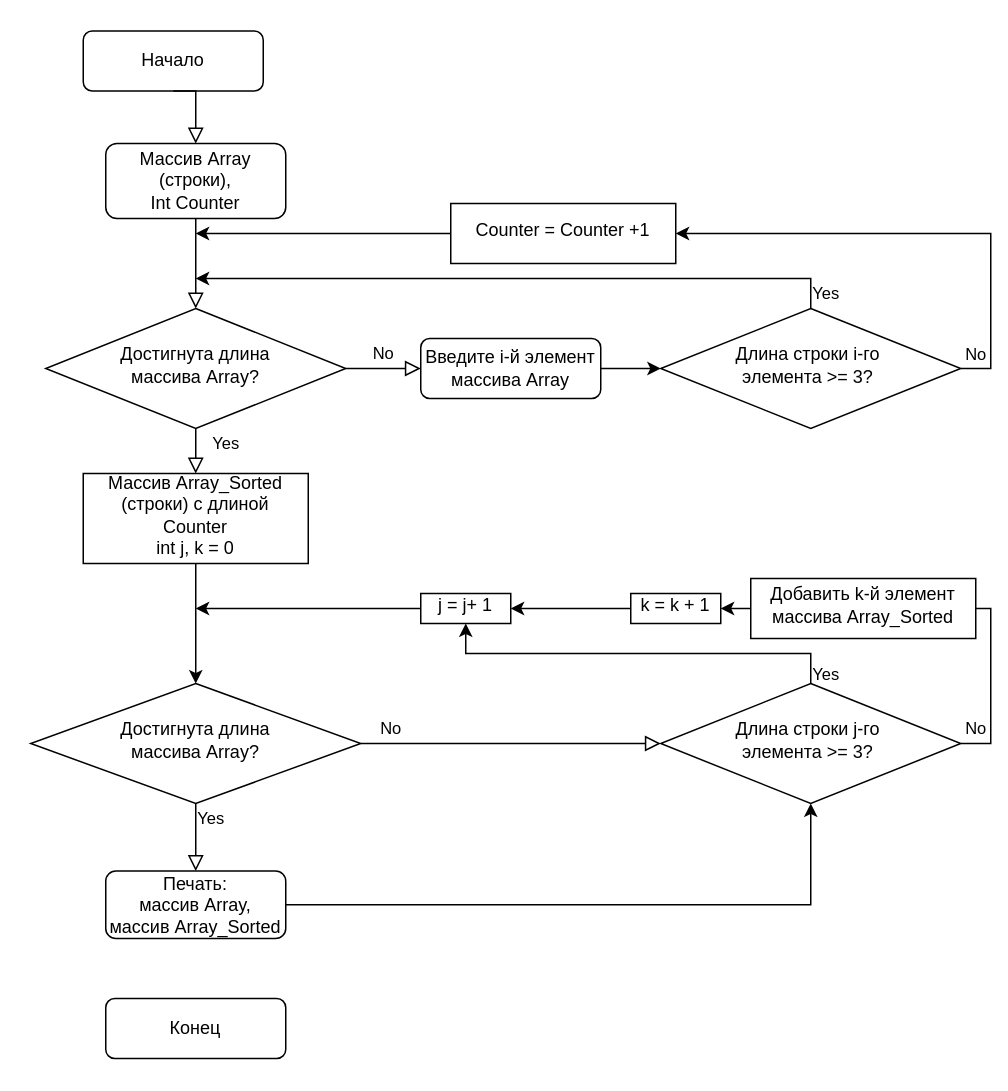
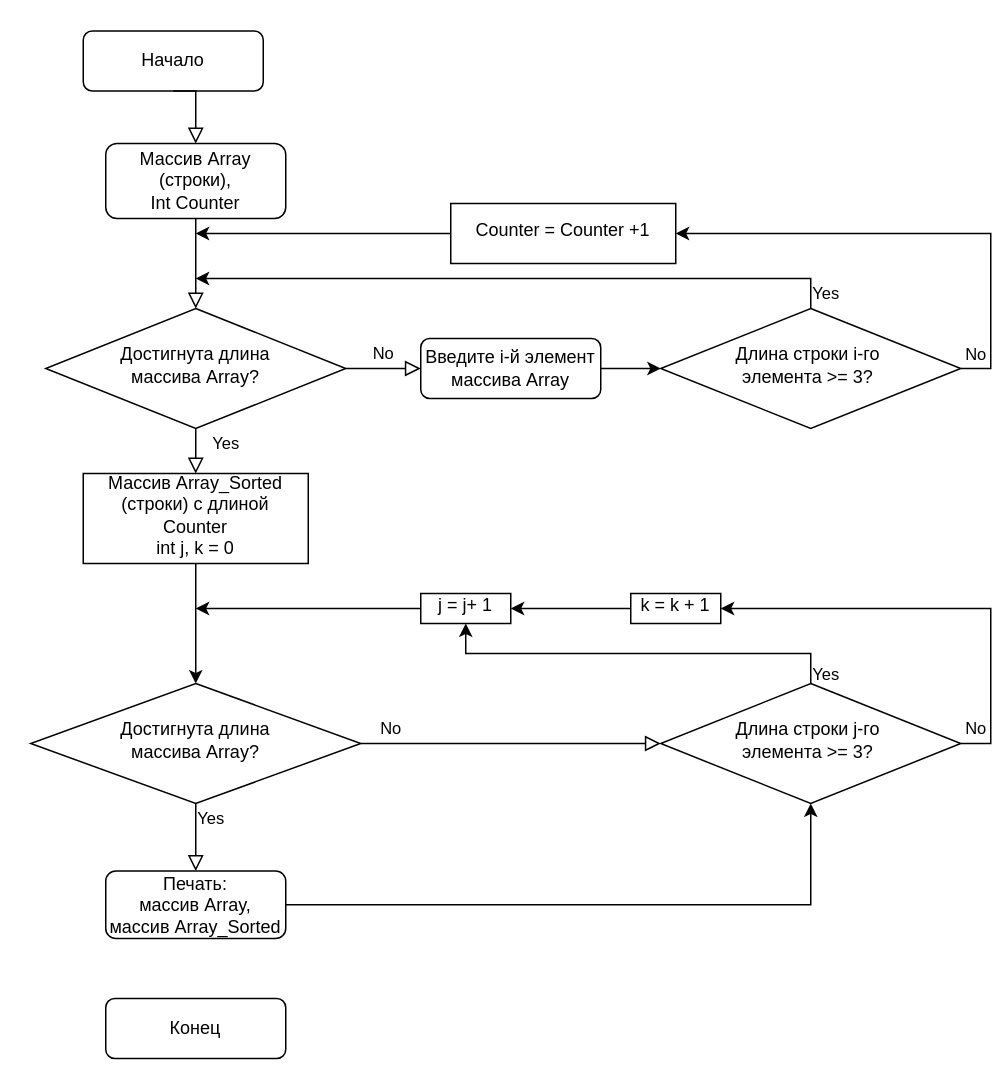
node "Добавить k-й элемент массива Array_Sorted": removed
